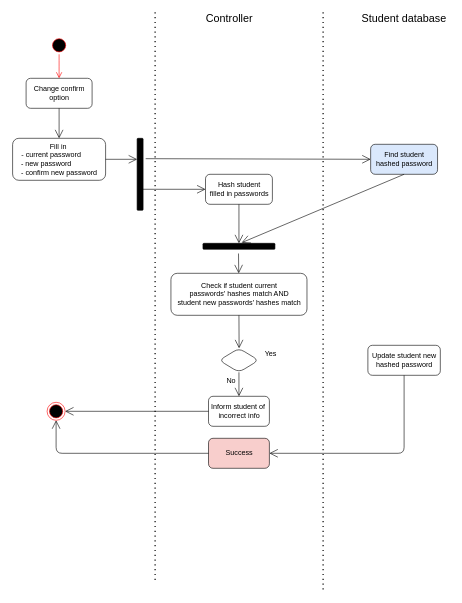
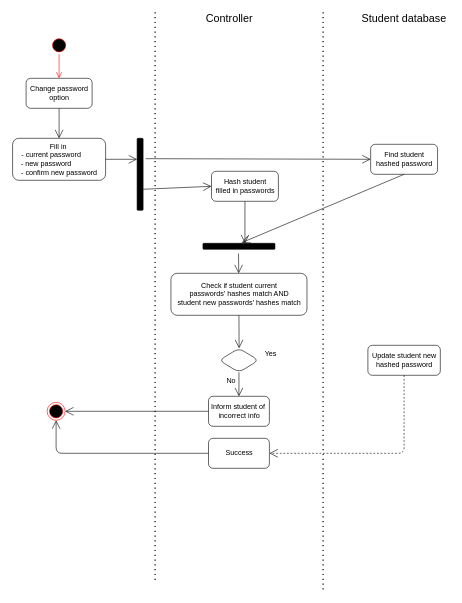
node "Change confirm option": label "Change confirm option" -> "Change password option"
node "Find student hashed password": fillcolor #dae8fc -> #ffffff
node "Hash student filled in passwords": moved (239, 189) -> (245, 186)
node "Success": fillcolor #f8cecc -> #ffffff
edge "Update student new hashed password" -> "Success": style solid -> dashed
